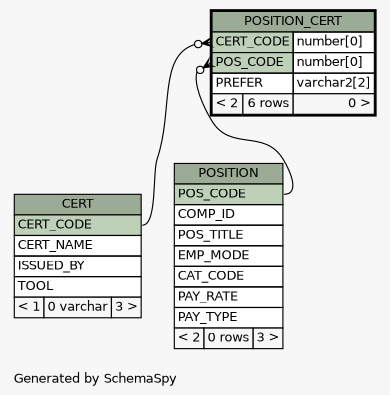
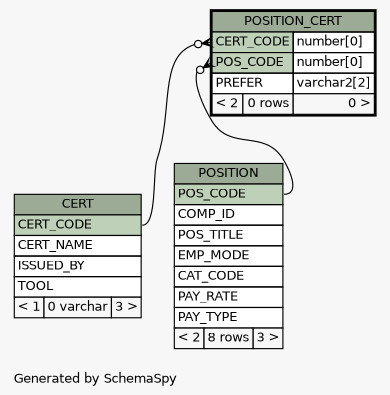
node "POSITION_CERT": text "6 rows" -> "0 rows"
node "POSITION": text "0 rows" -> "8 rows"
